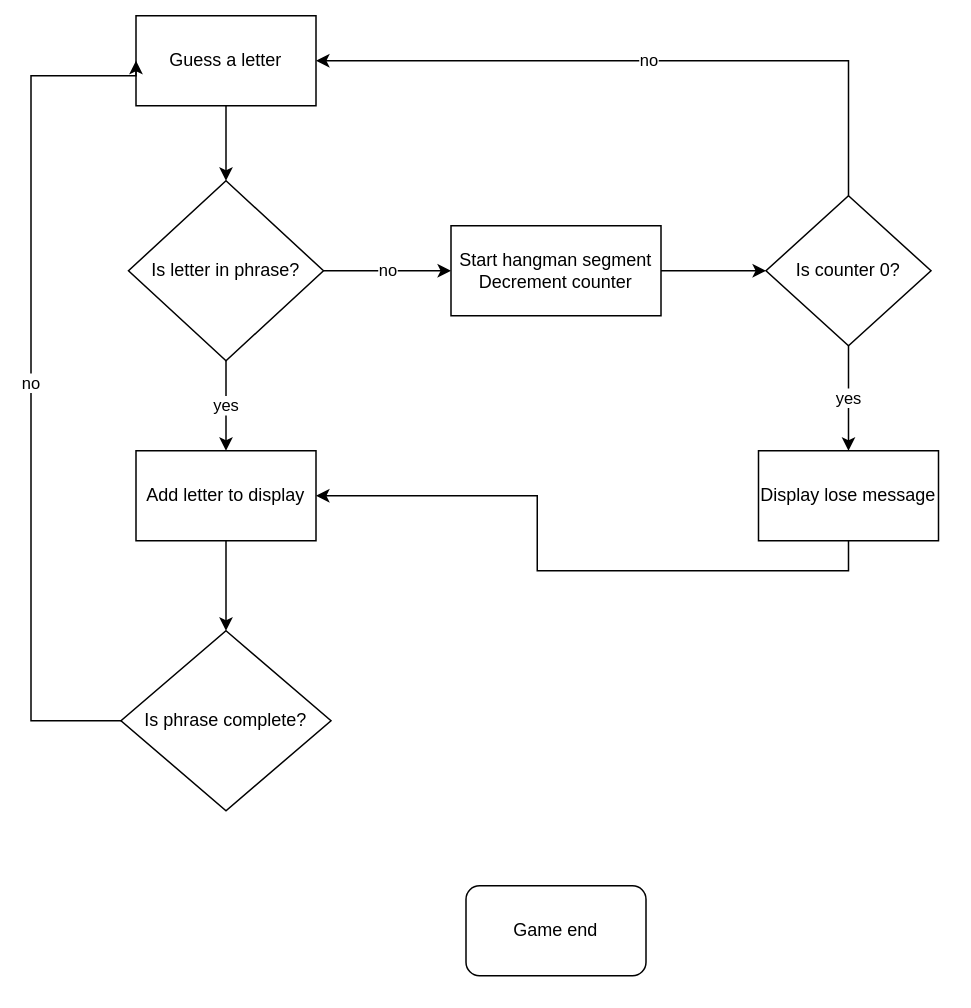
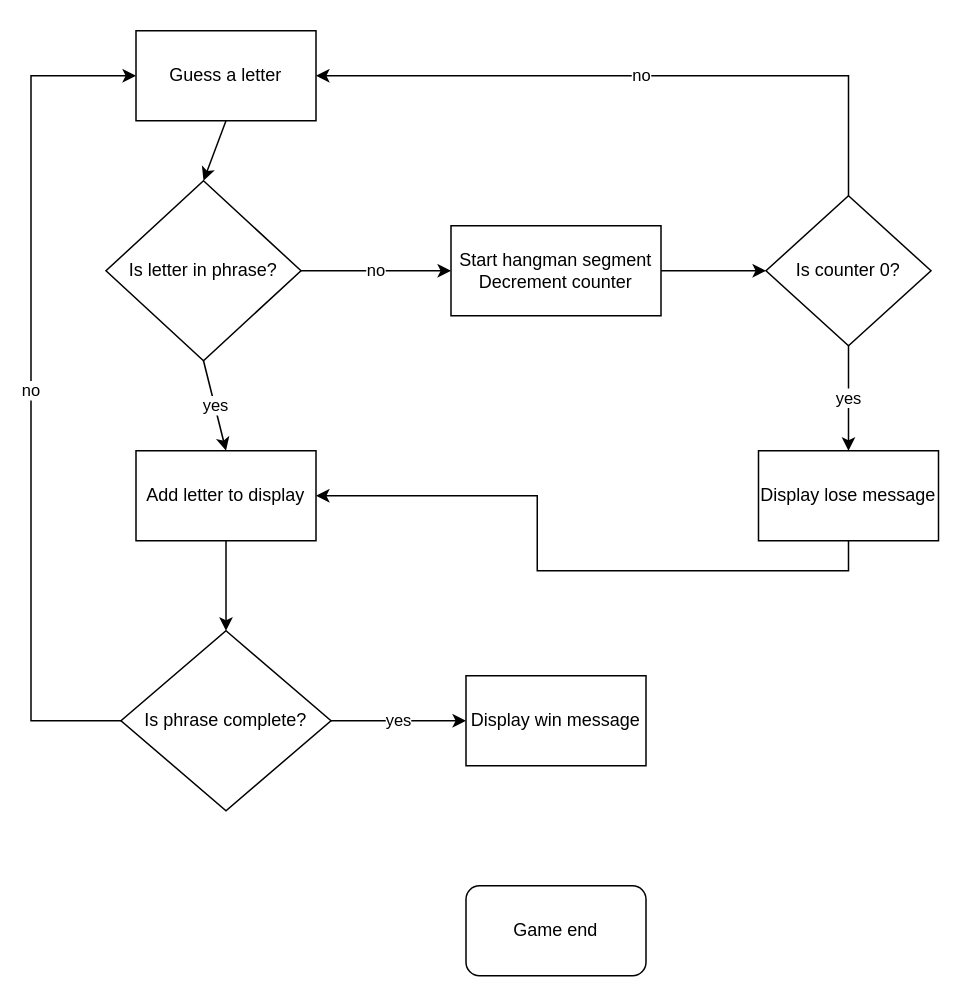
node "Guess a letter": moved (226, 61) -> (226, 76)
node "Is letter in phrase?": moved (226, 271) -> (203, 271)
edge "Is phrase complete?" -> "Display win message": added, label "yes"
node "Display win message": added
